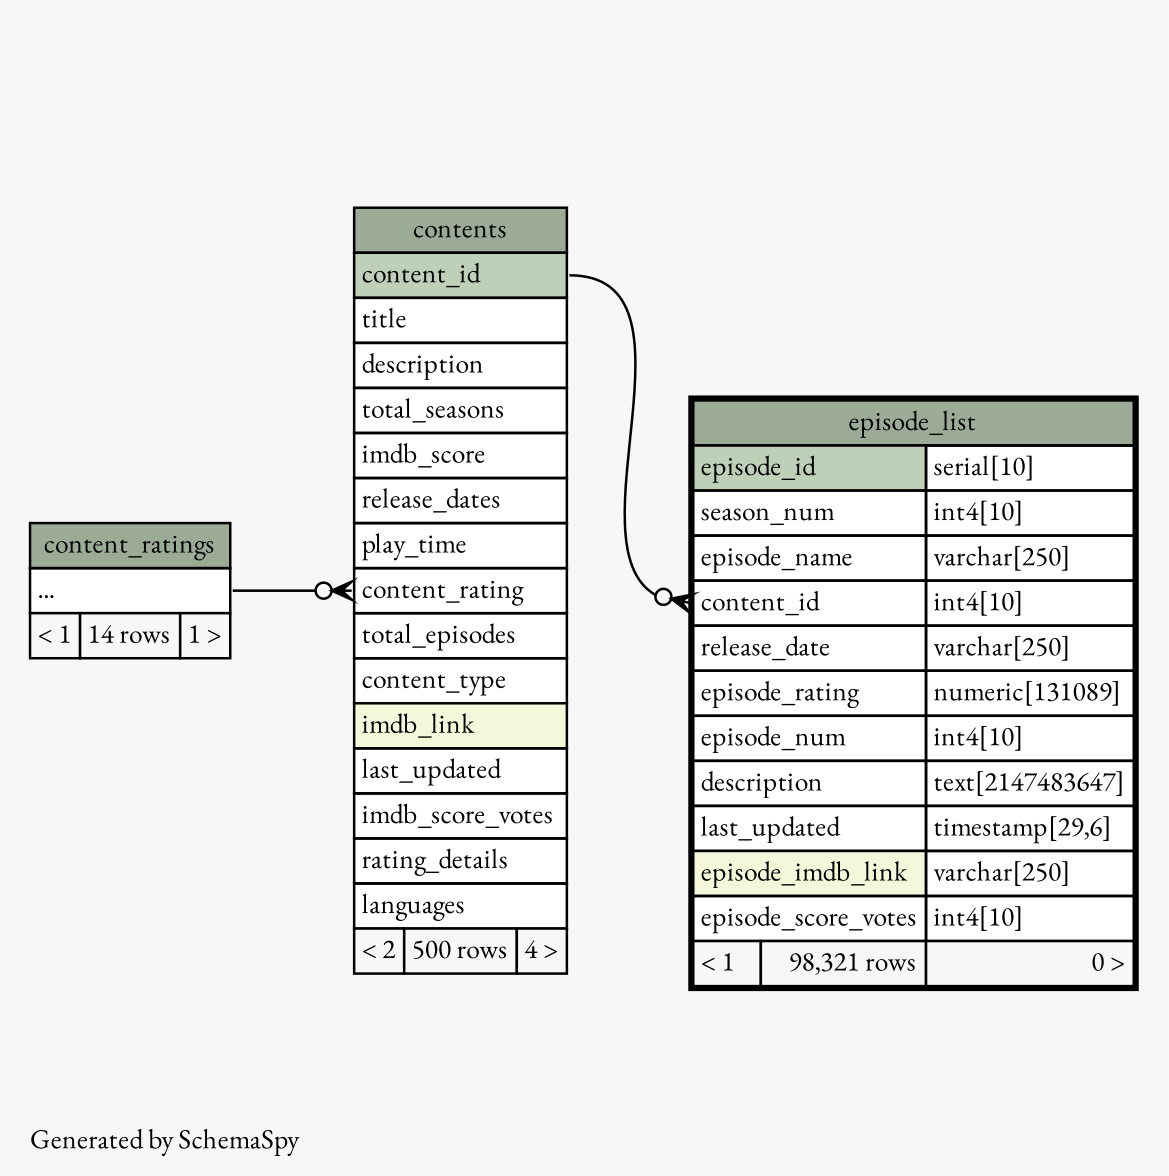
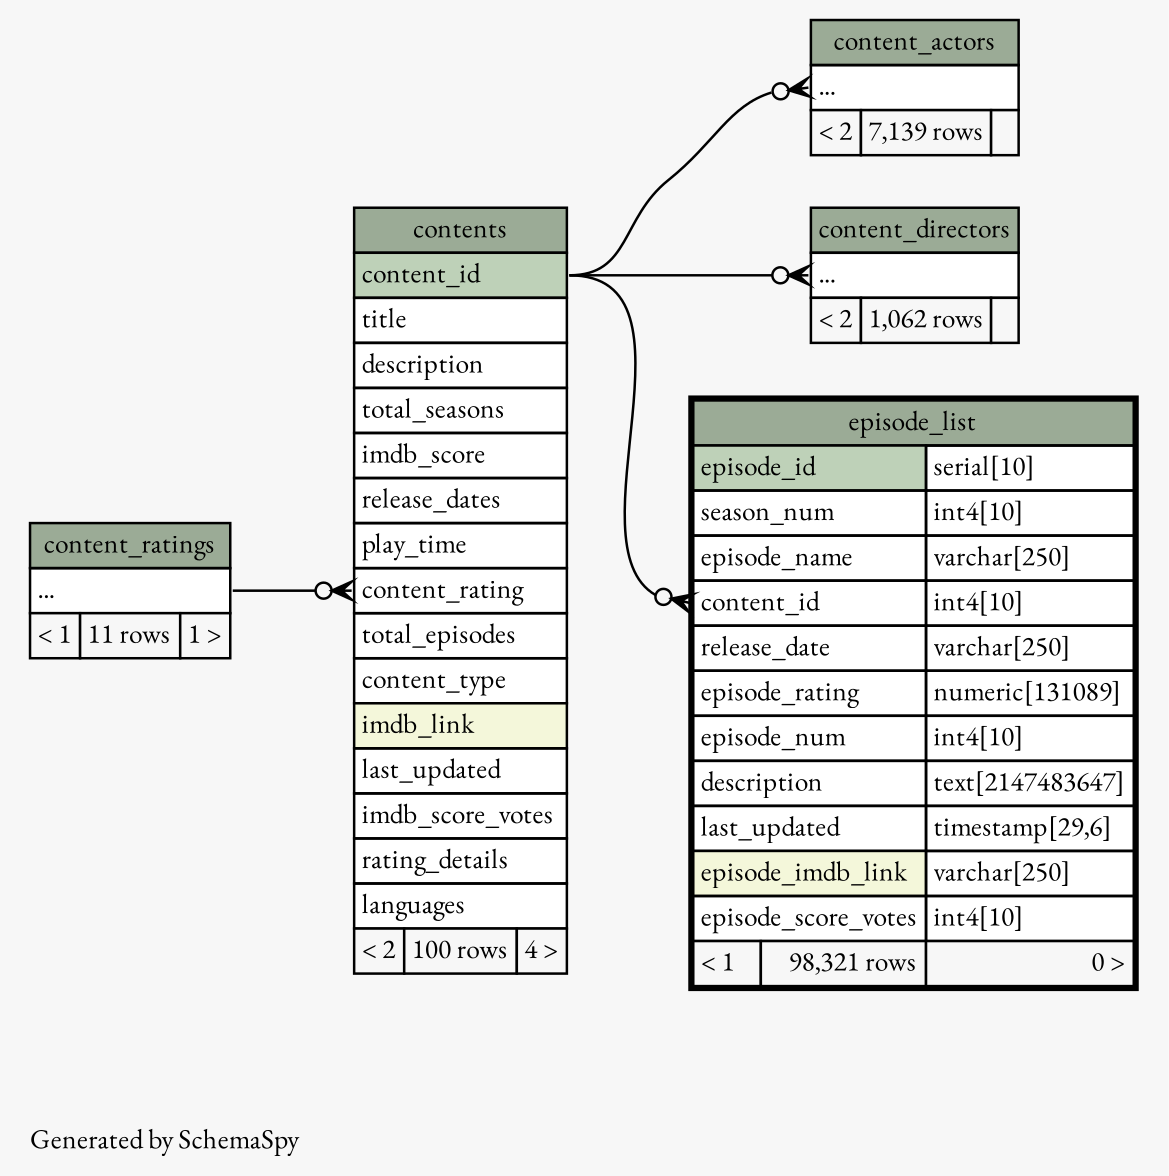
node "content_actors": added
node "content_directors": added
node "content_ratings": text "14 rows" -> "11 rows"
node "contents": text "500 rows" -> "100 rows"
